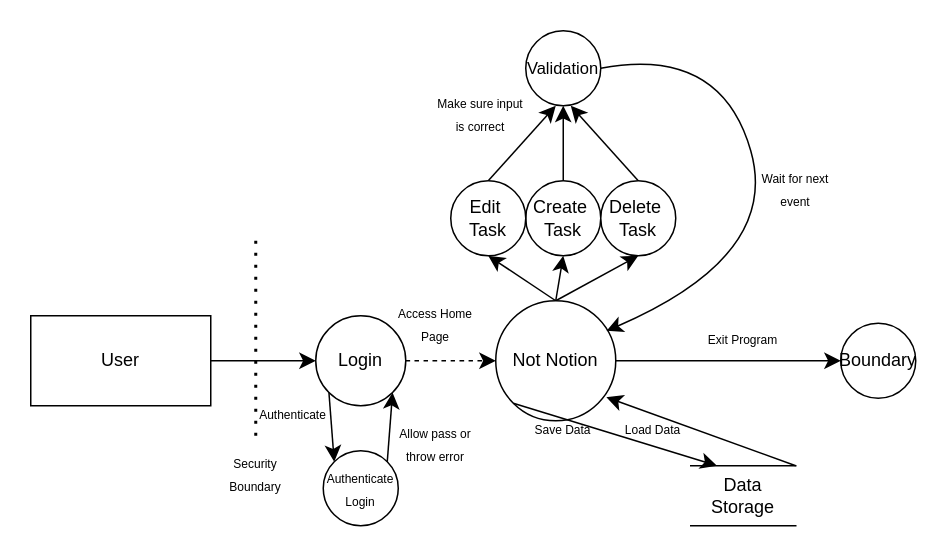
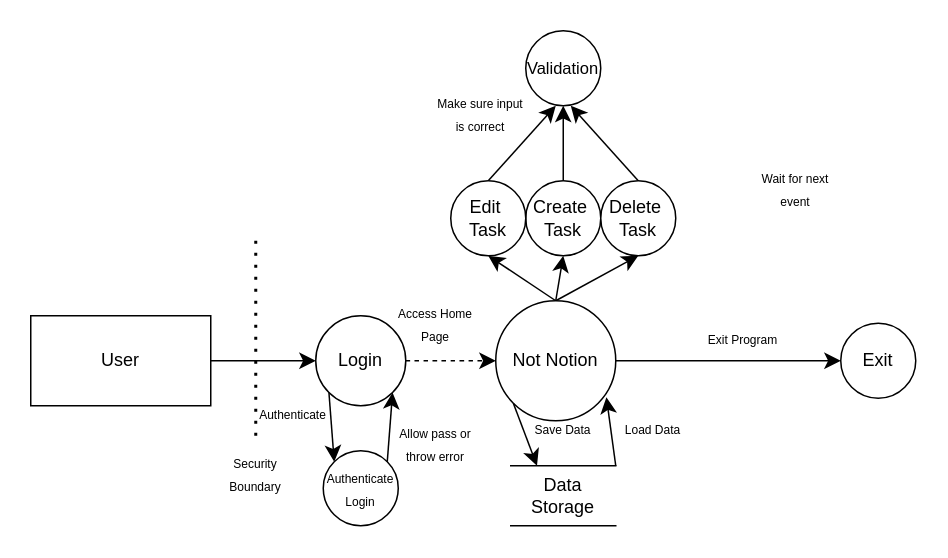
edge "Validation" -> "Not Notion": removed
node "Boundary": label "Boundary" -> "Exit"
node "Data Storage": moved (743, 496) -> (563, 496)
